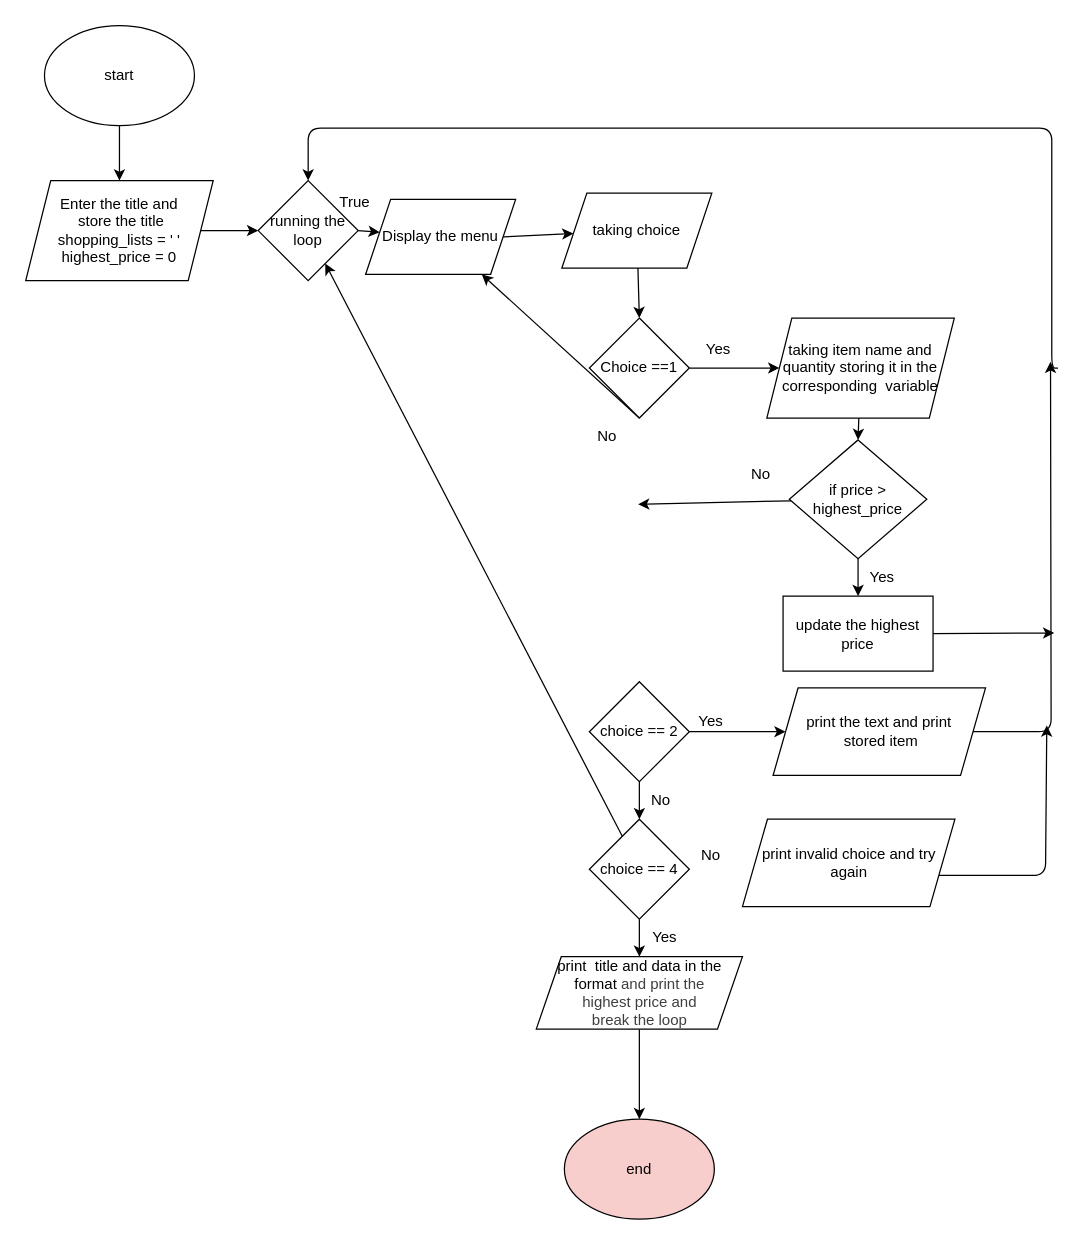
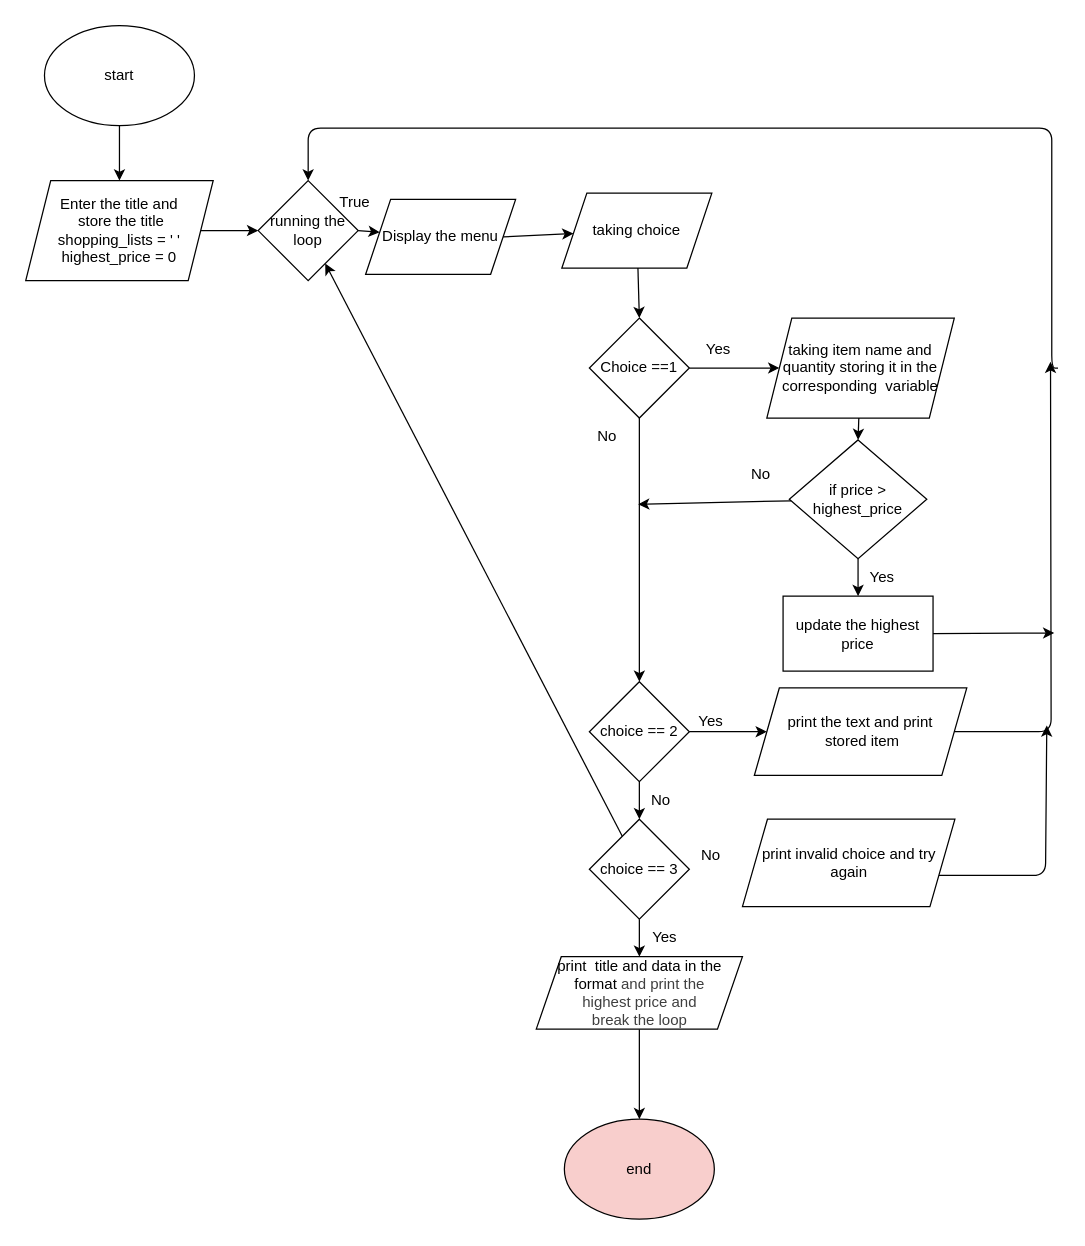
edge "Choice ==1" -> "Display the menu": now "Choice ==1" -> "choice == 2"
node "print the text and print stored item": moved (879, 732) -> (861, 732)
node "choice == 4": label "choice == 4" -> "choice == 3"
